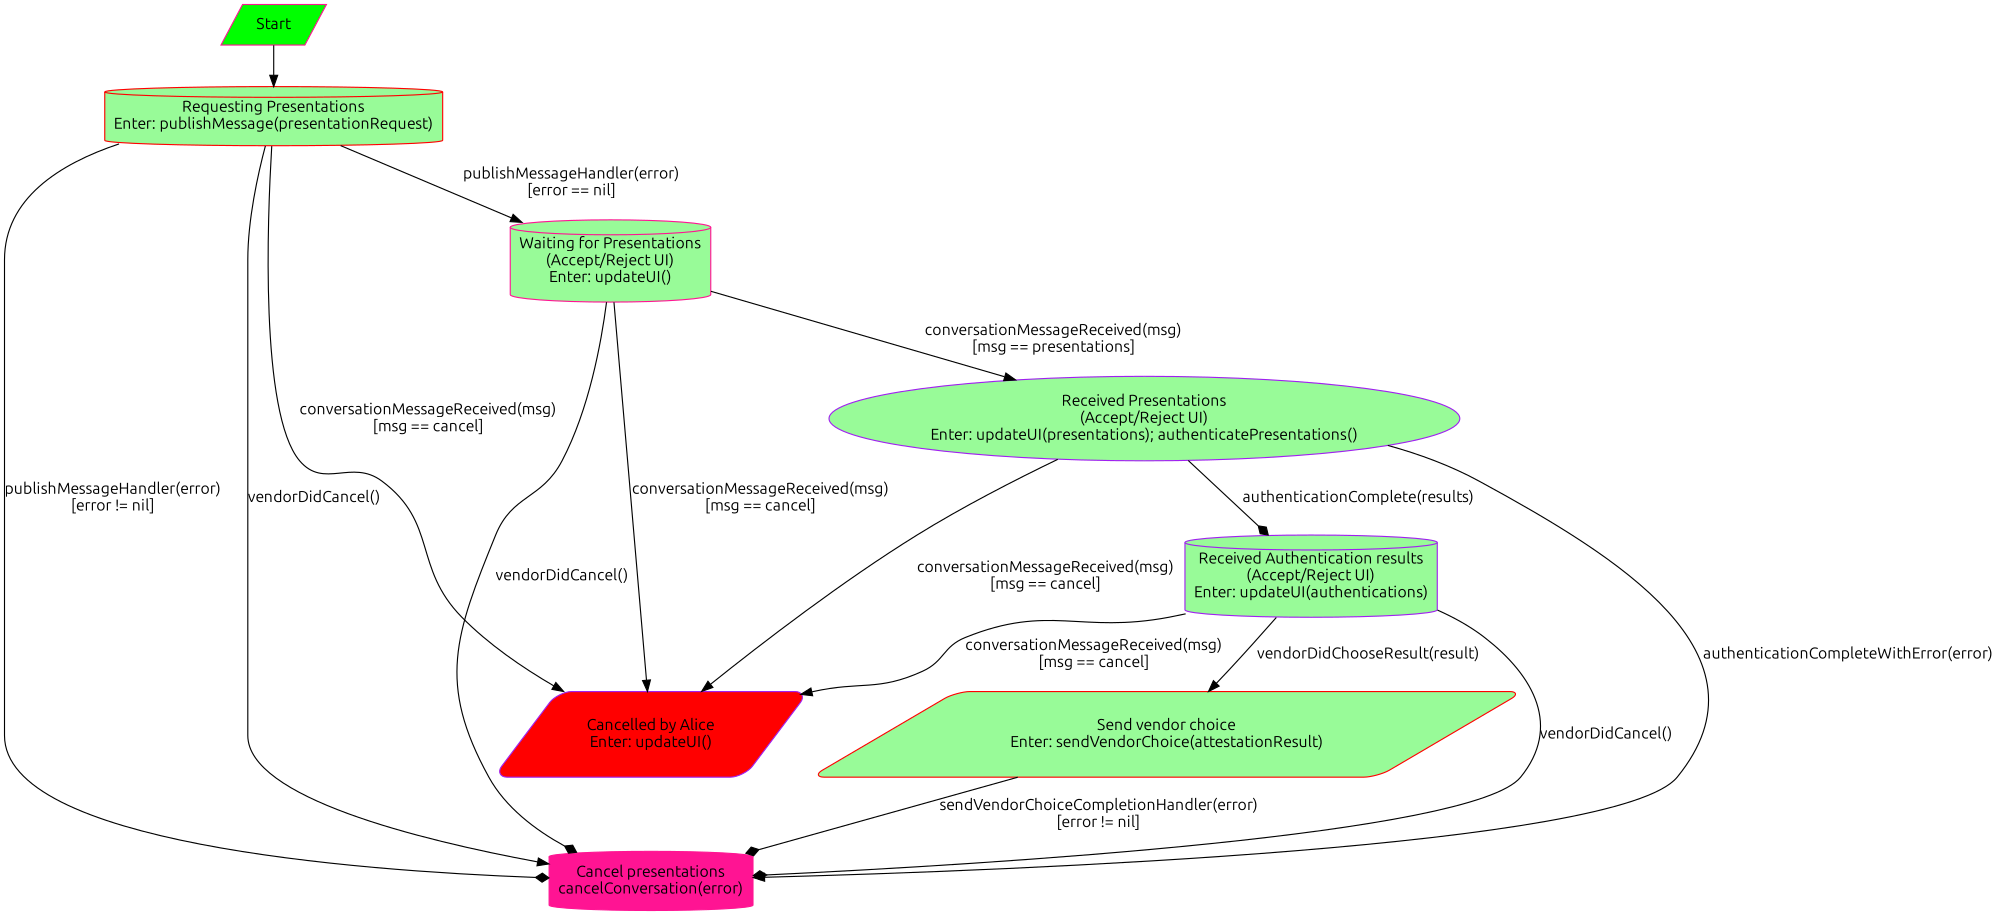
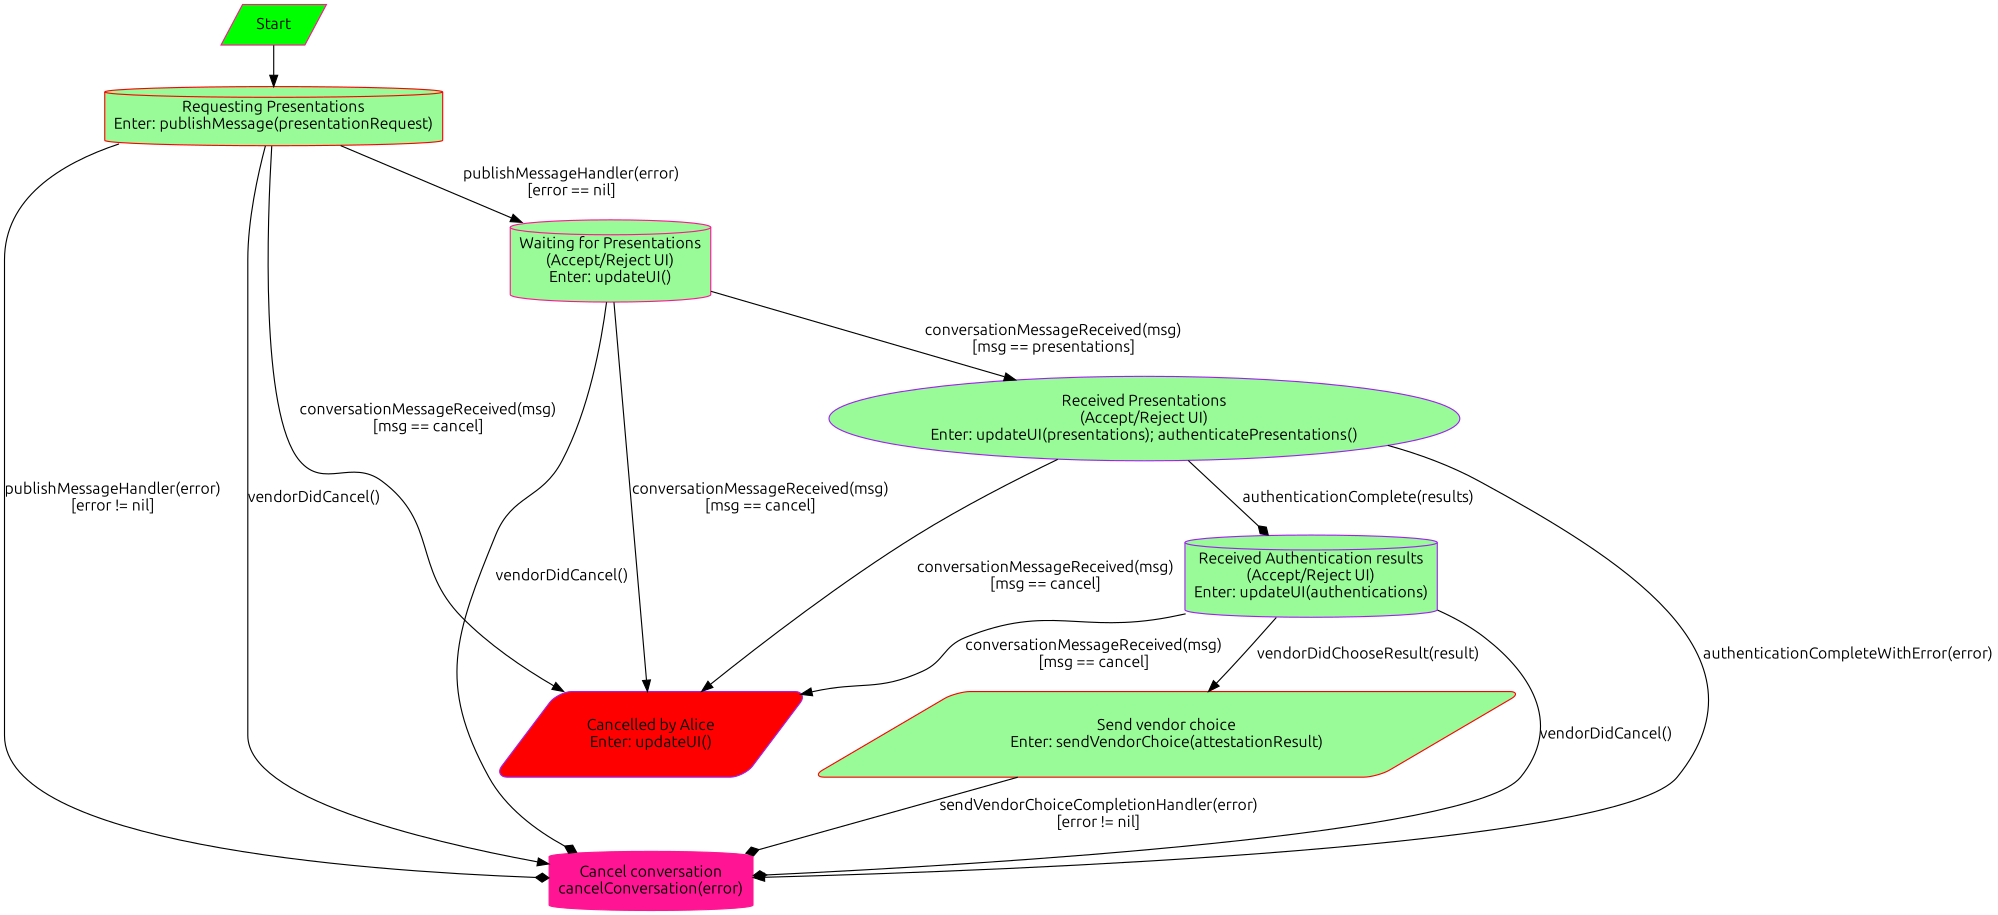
node "Cancel presentations cancelConversation(error)": label "Cancel presentations cancelConversation(error)" -> "Cancel conversation cancelConversation(error)"
